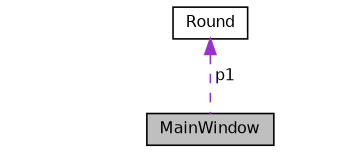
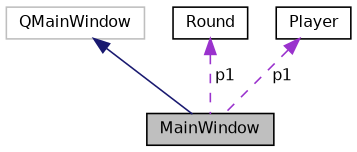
node "QMainWindow": added
node "Player": added
